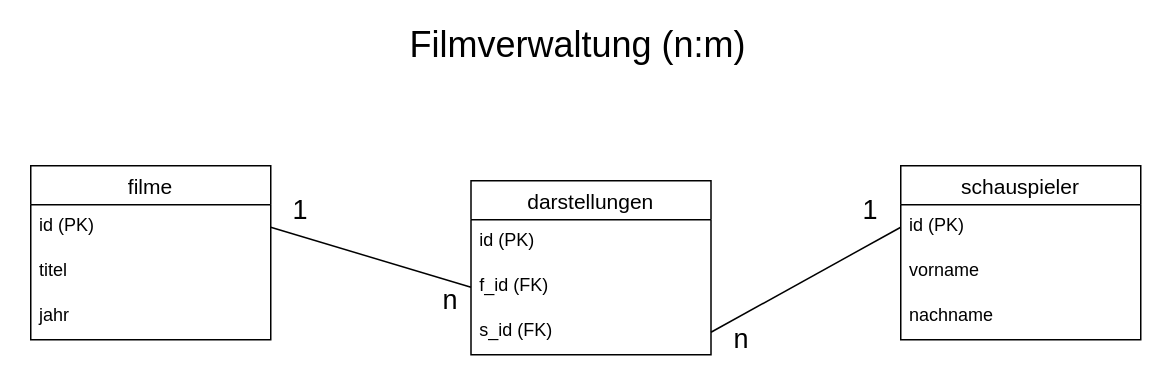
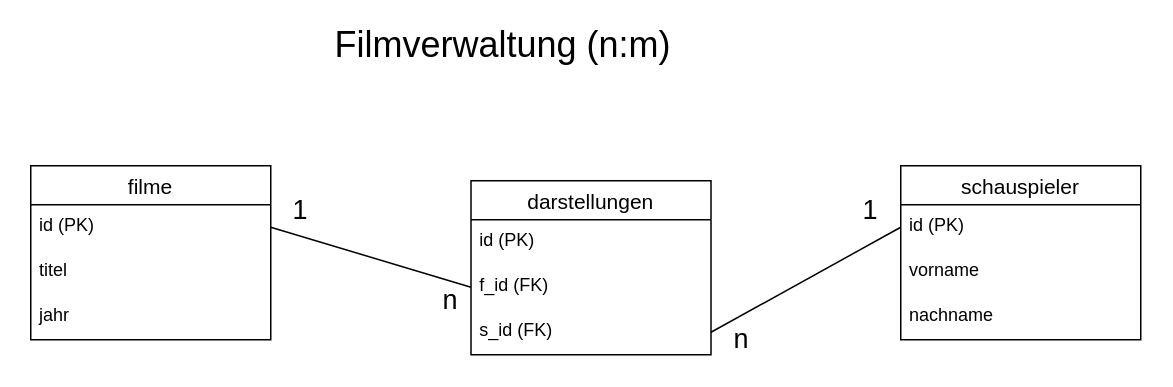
node "Filmverwaltung (n:m)": moved (578, 46) -> (503, 46)
